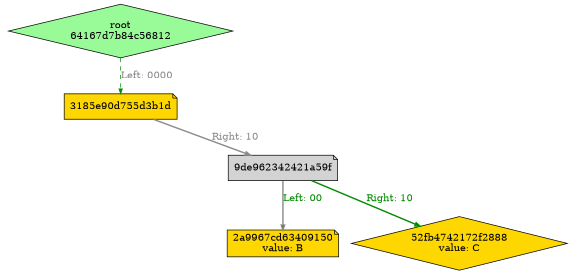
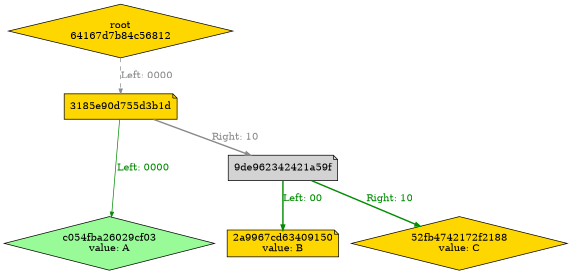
node "root 64167d7b84c56812": fillcolor palegreen -> gold
edge "root 64167d7b84c56812" -> "3185e90d755d3b1d": color green4 -> gray54
edge "9de962342421a59f" -> "2a9967cd63409150 value: B": color gray54 -> green4
node "c054fba26029cf03 value: A": added
node "52fb4742172f2888 value: C": label "52fb4742172f2888 value: C" -> "52fb4742172f2188 value: C"
